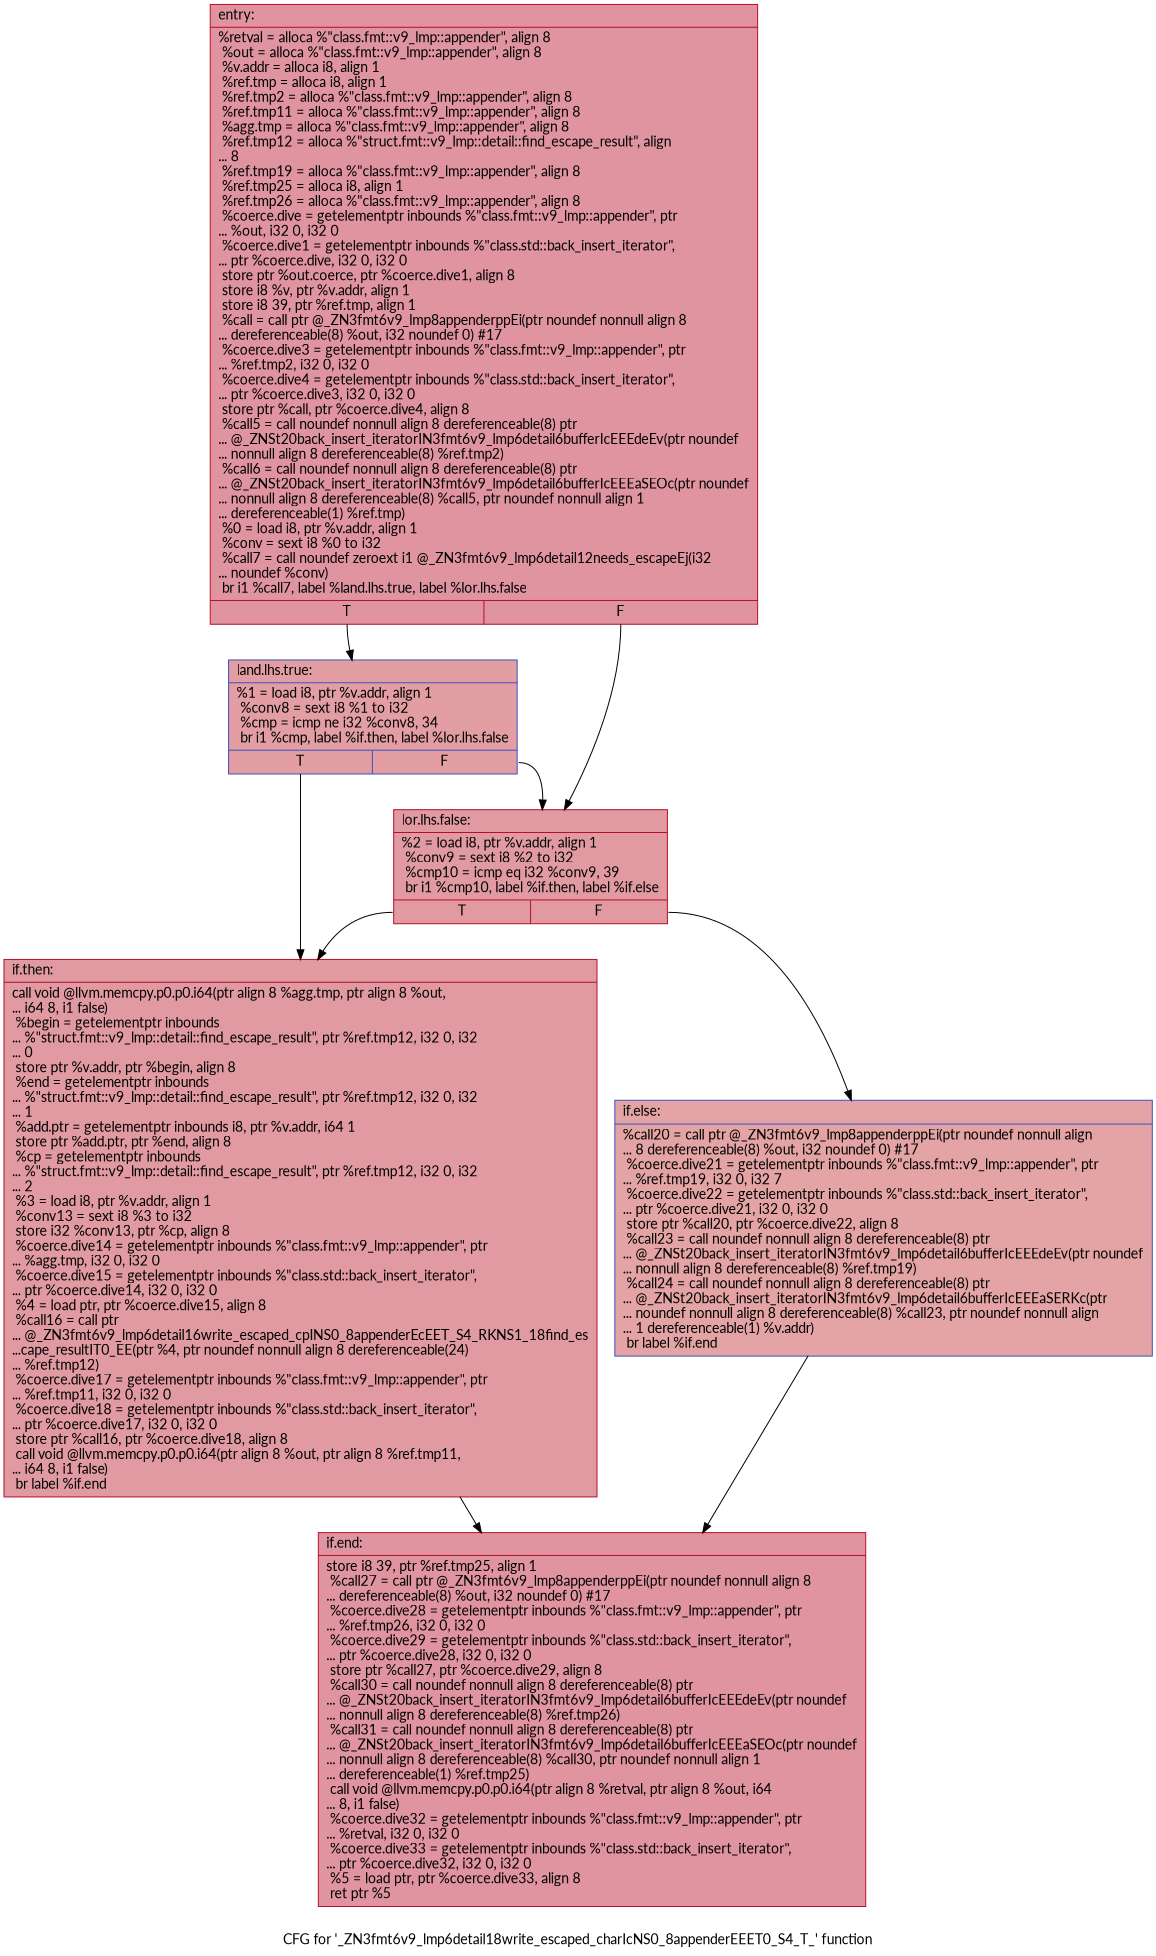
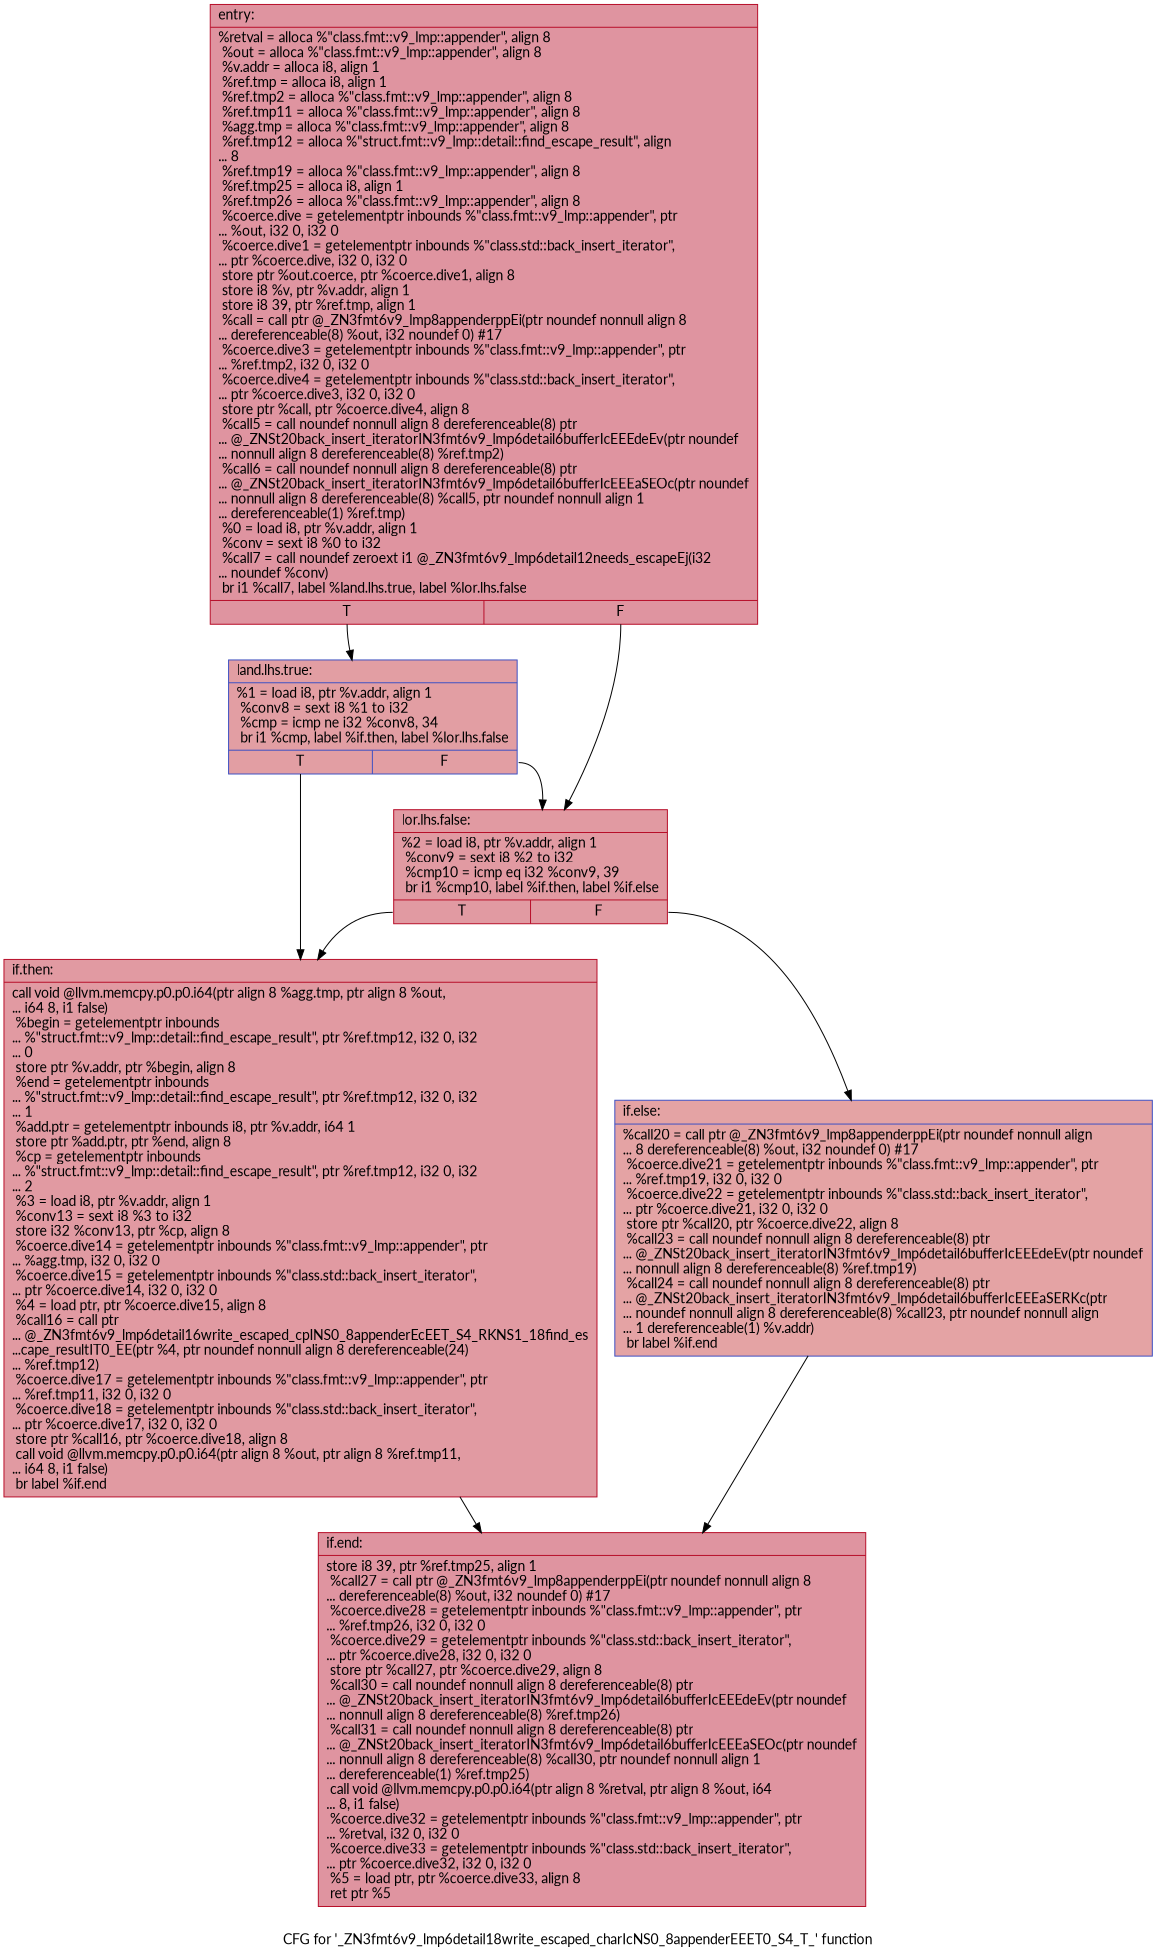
node "if.else:": text "... %ref.tmp19, i32 0, i32 7" -> "... %ref.tmp19, i32 0, i32 0"
